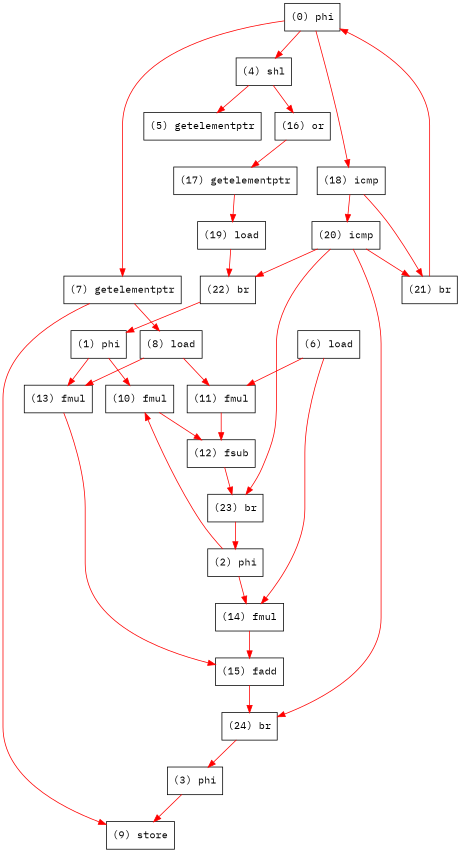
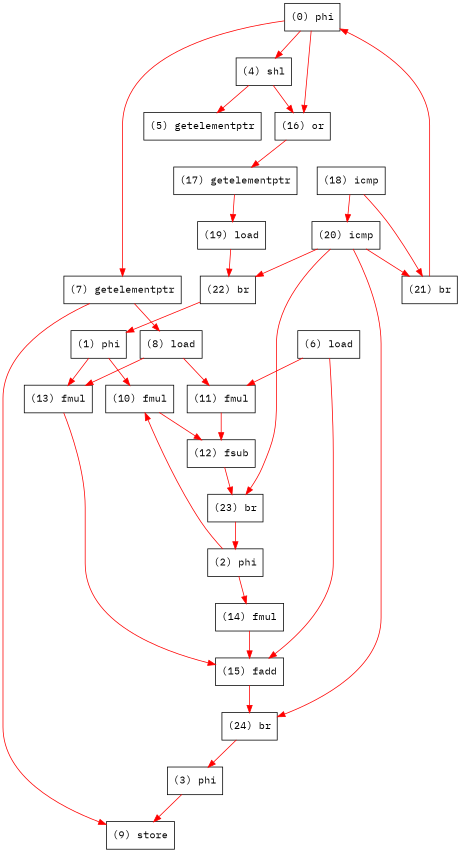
edge "(0) phi" -> "(18) icmp": now "(0) phi" -> "(16) or"
edge "(6) load" -> "(14) fmul": now "(6) load" -> "(15) fadd"
